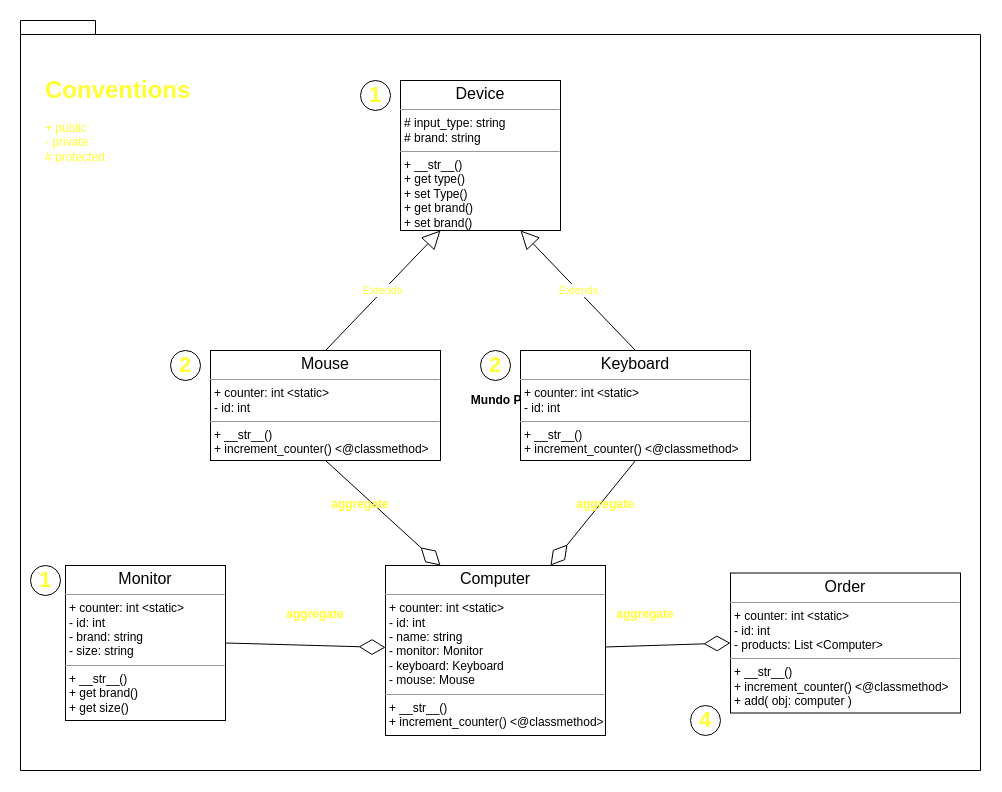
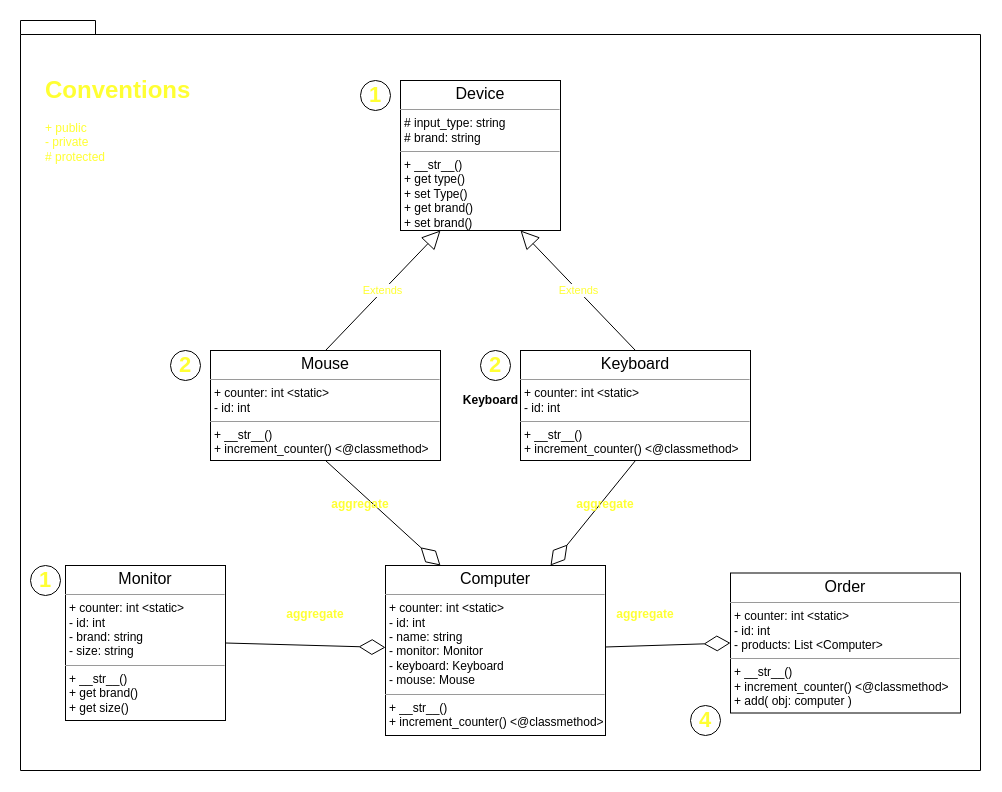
node "Mundo PC": label "Mundo PC" -> "Keyboard PC"
